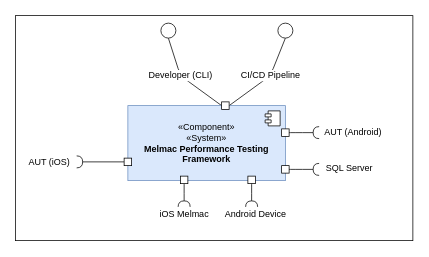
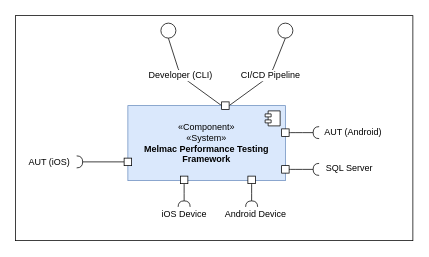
node "iOS Melmac": label "iOS Melmac" -> "iOS Device"
